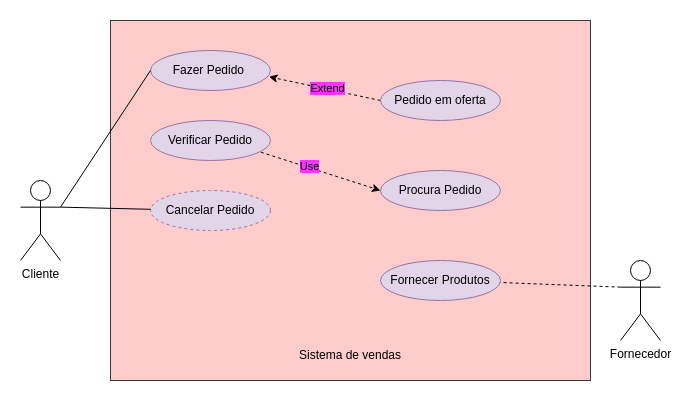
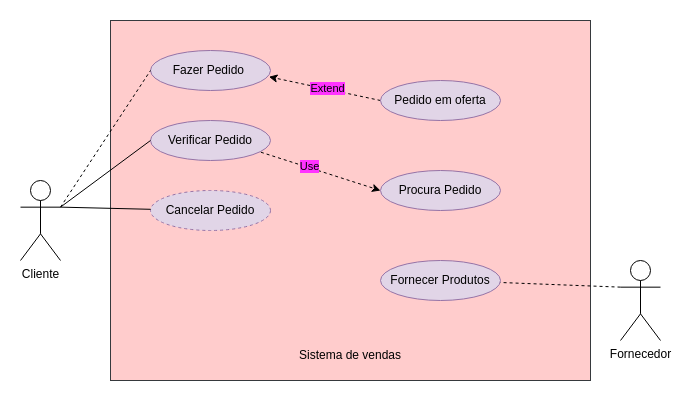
edge "Fazer Pedido" -- "Cliente": style solid -> dashed
edge "Verificar Pedido" -- "Cliente": added
